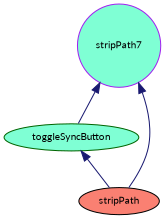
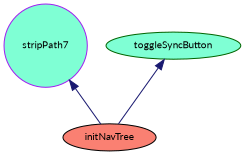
edge "toggleSyncButton" -> "stripPath7": removed
node "stripPath": label "stripPath" -> "initNavTree"
